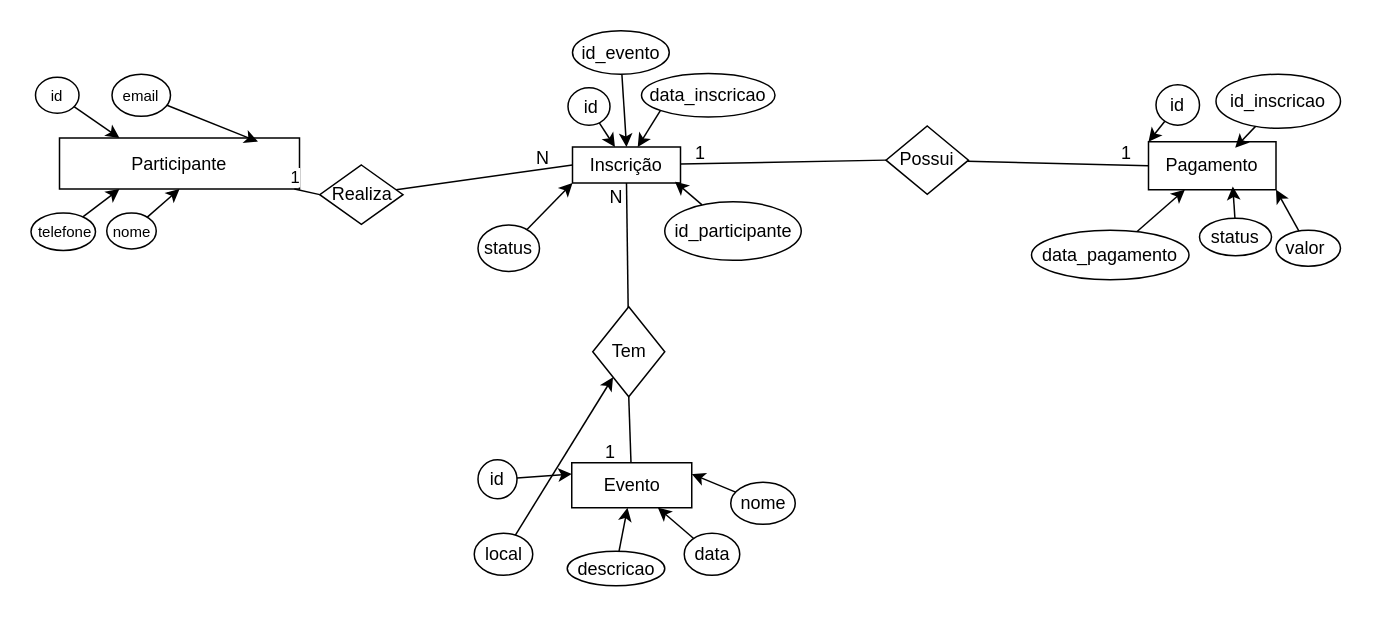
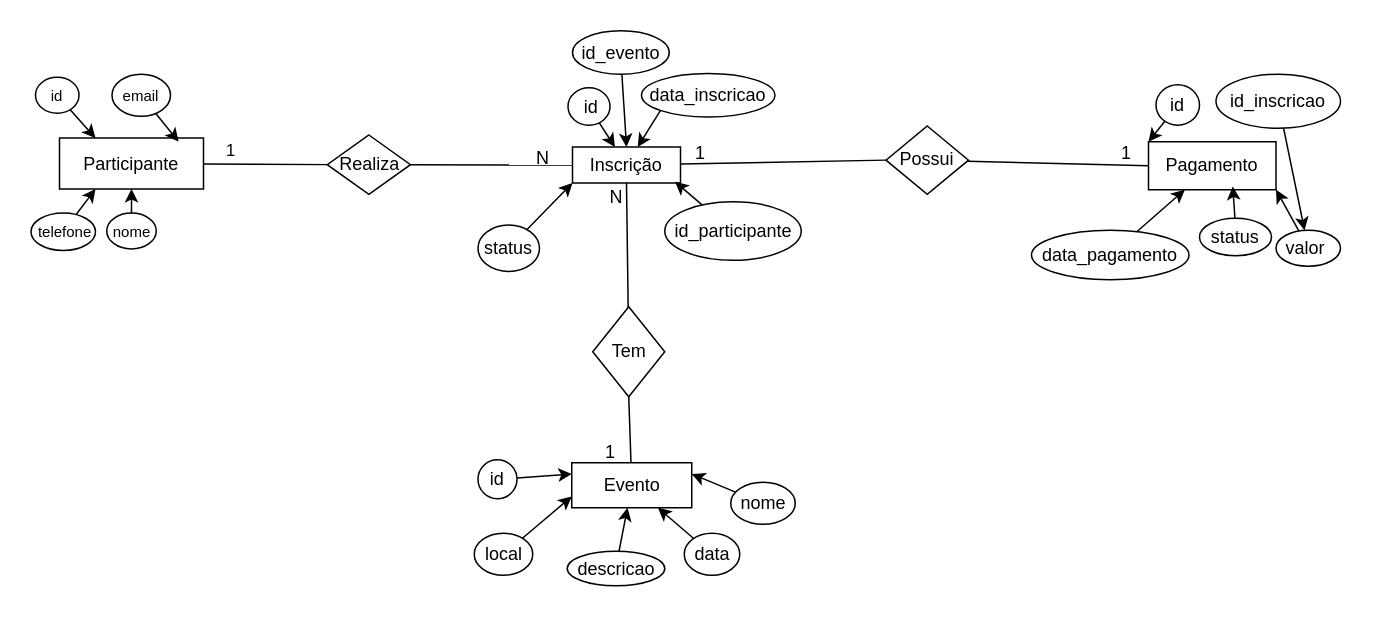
edge "id_inscricao" -> "Pagamento": now "id_inscricao" -> "valor"
node "Participante": size 240x51 -> 144x51
node "Realiza": moved (361, 195) -> (369, 165)
edge "local" -> "Tem": now "local" -> "Evento"
